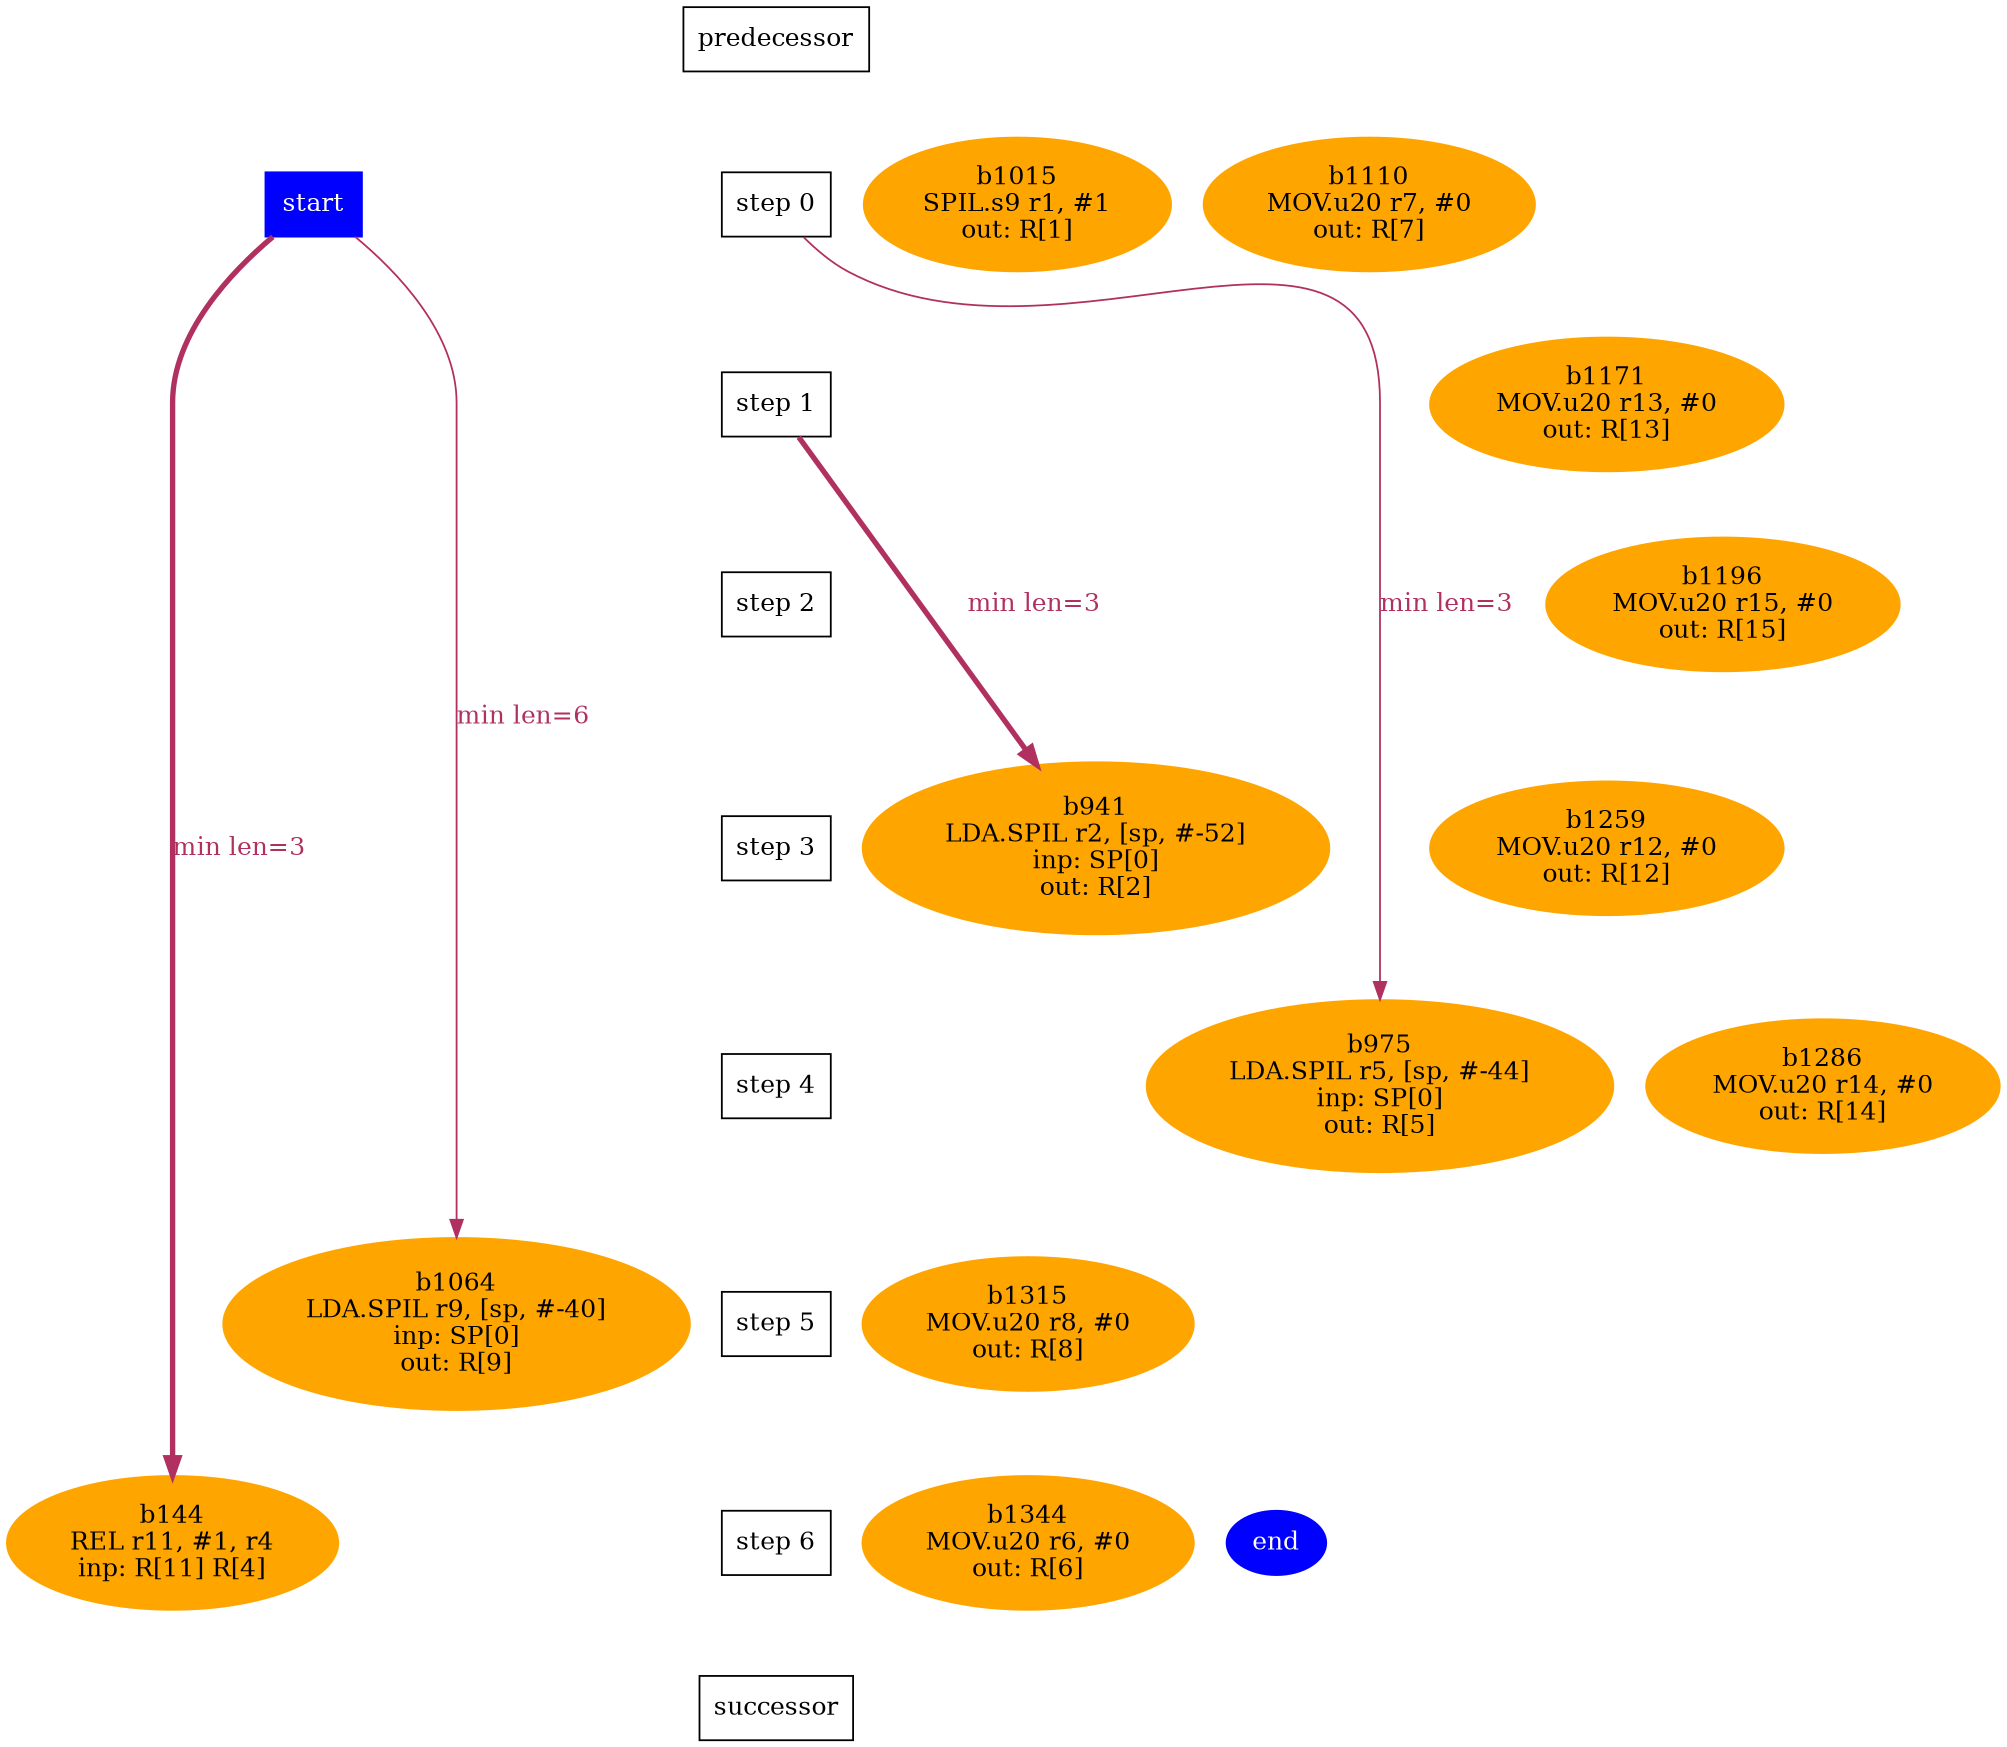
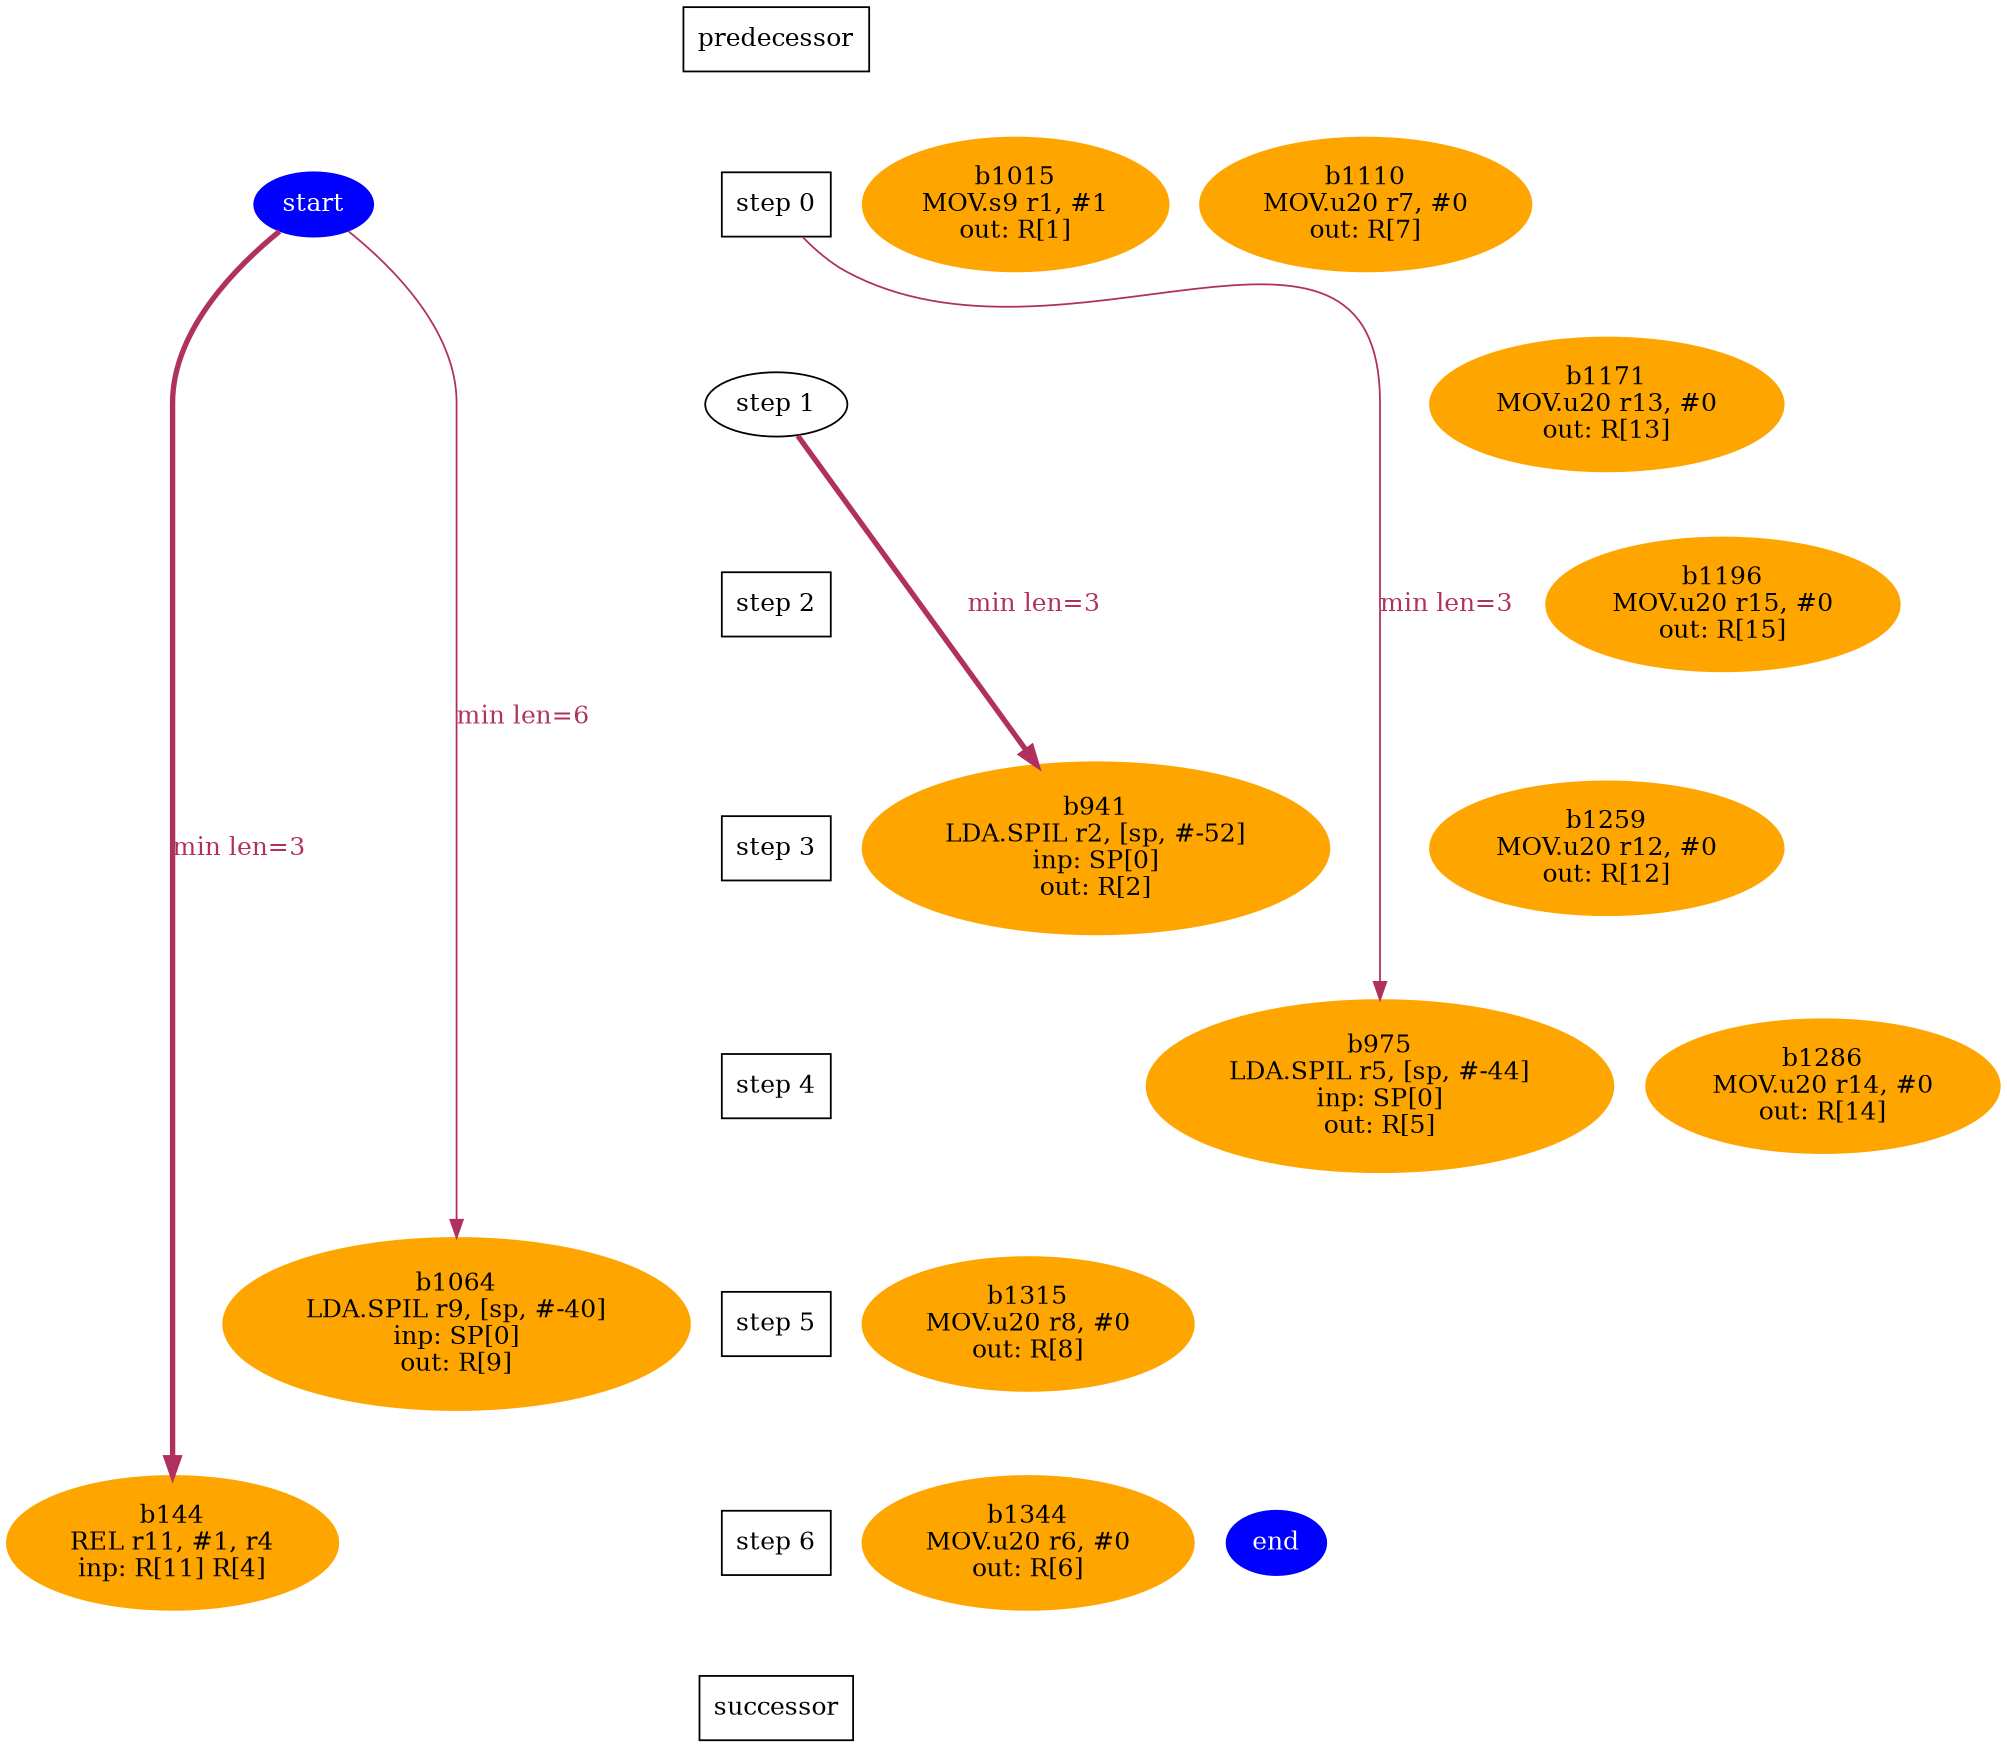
node "start": shape box -> ellipse
node "b1015 SPIL.s9 r1, #1 out: R[1]": label "b1015 SPIL.s9 r1, #1 out: R[1]" -> "b1015 MOV.s9 r1, #1 out: R[1]"
node "step 1": shape box -> ellipse
